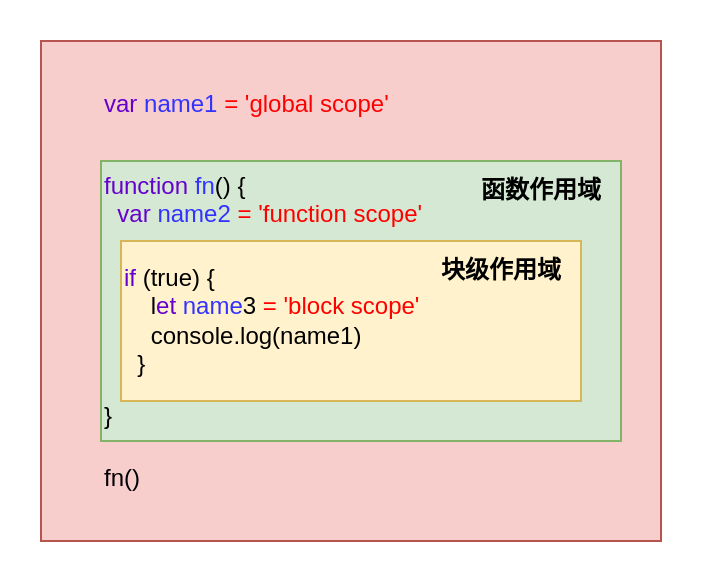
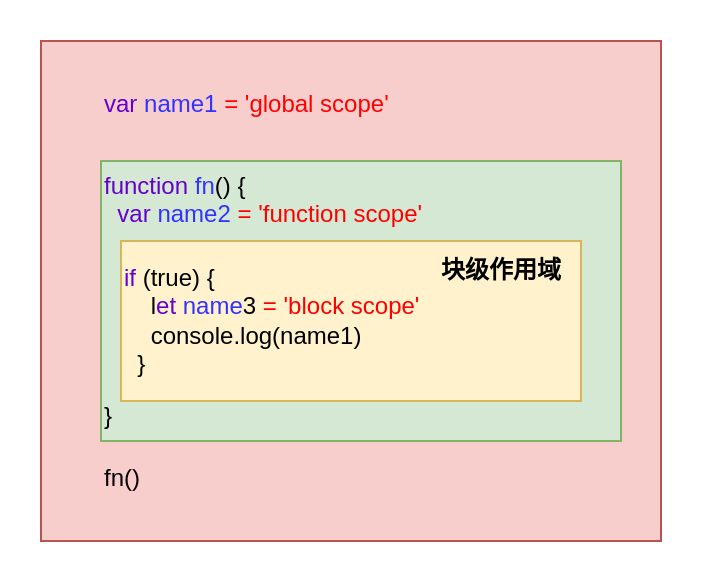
node "函数作用域": removed
